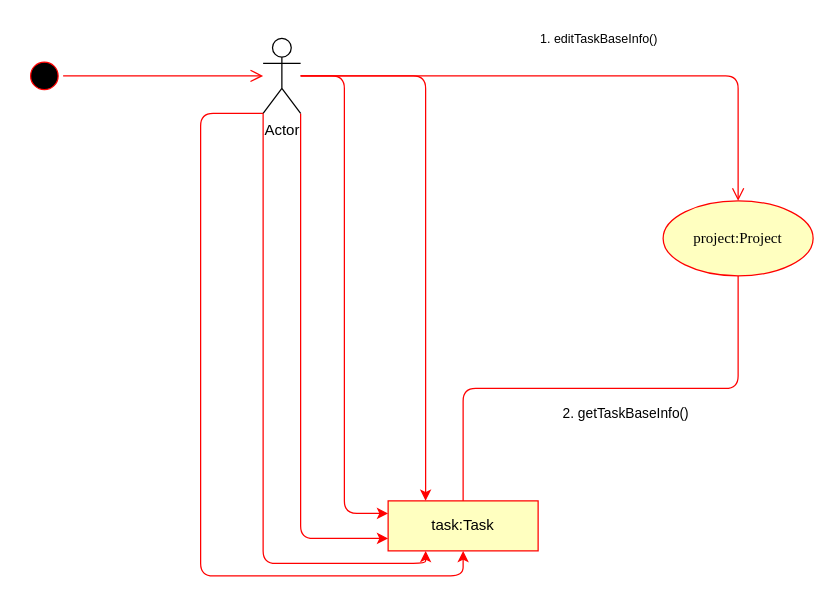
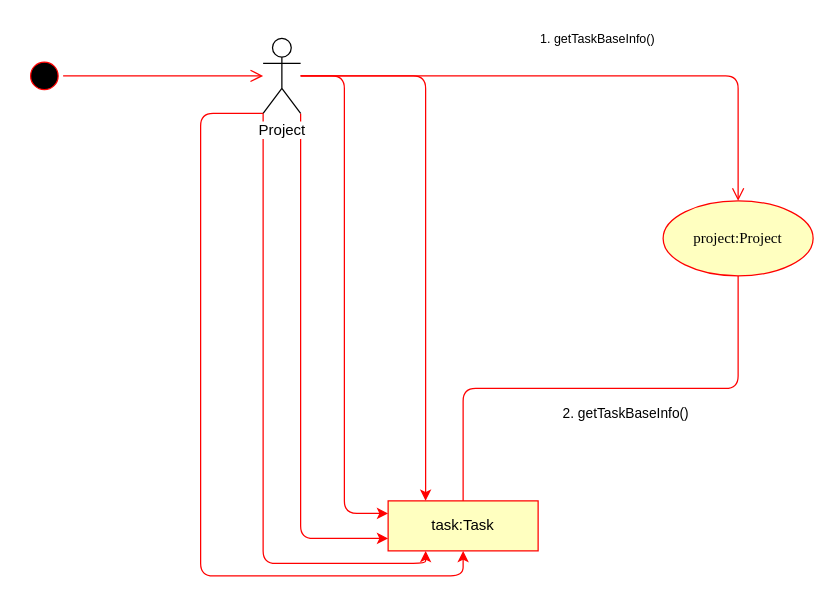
node "1. editTaskBaseInfo()": label "1. editTaskBaseInfo()" -> "1. getTaskBaseInfo()"
node "Actor": label "Actor" -> "Project"
